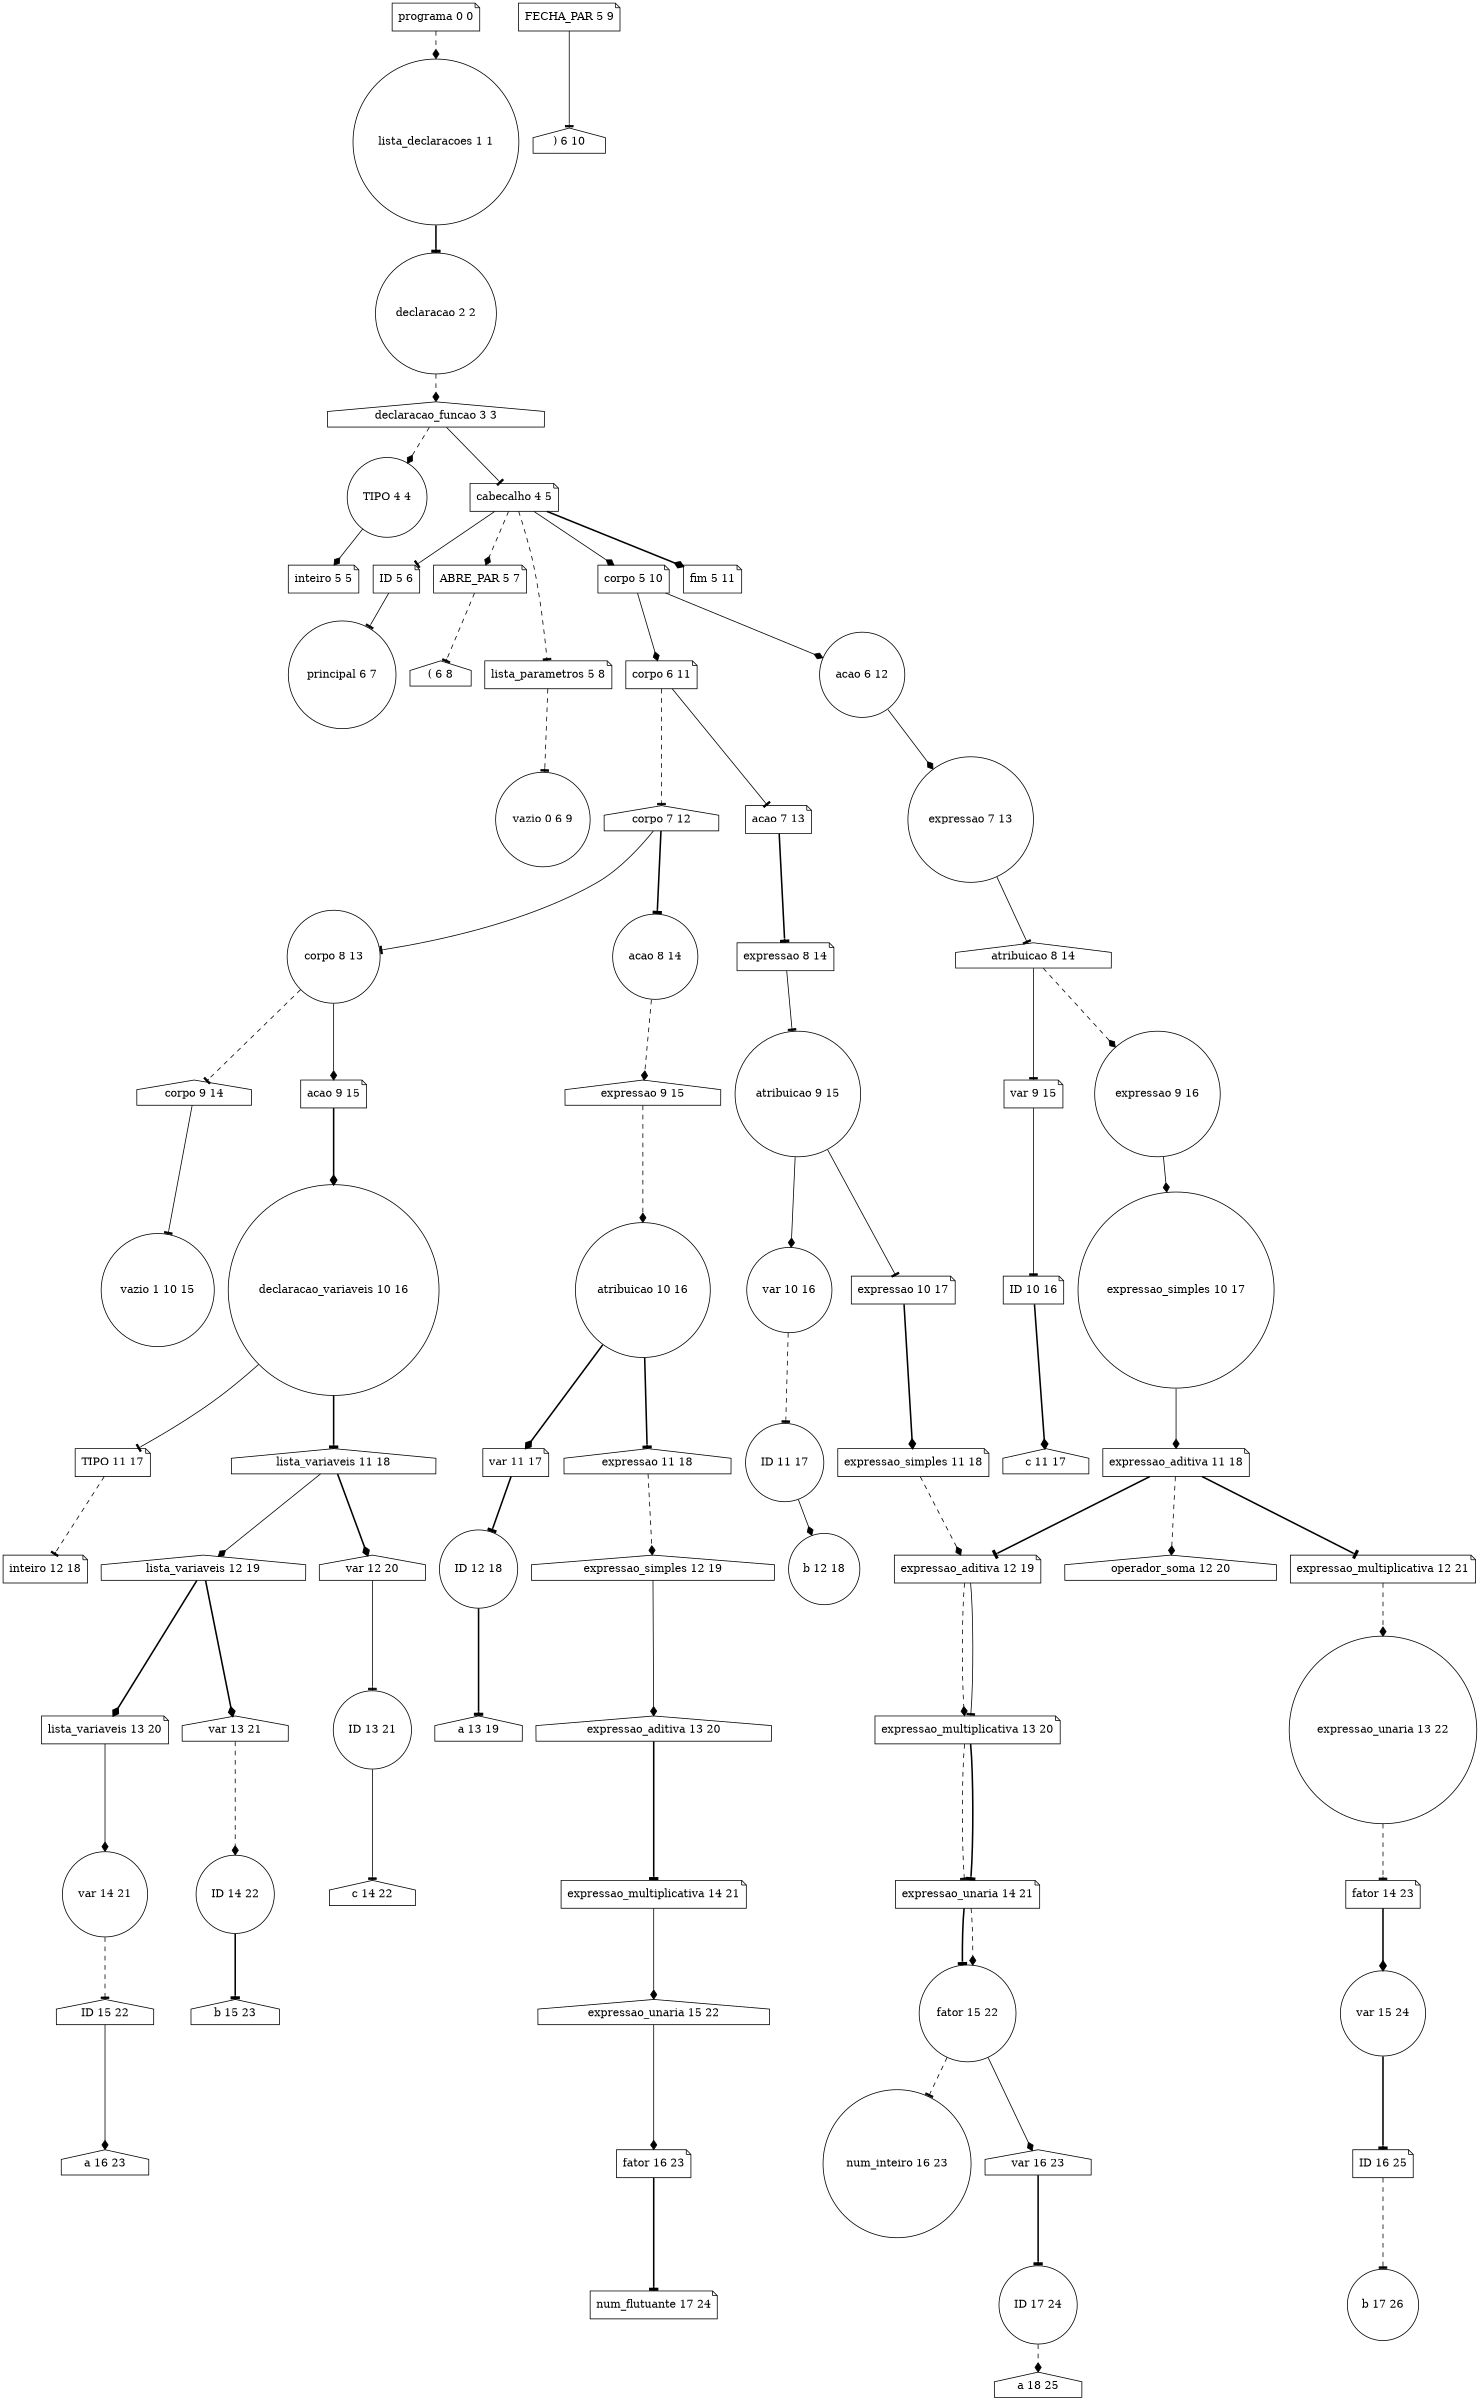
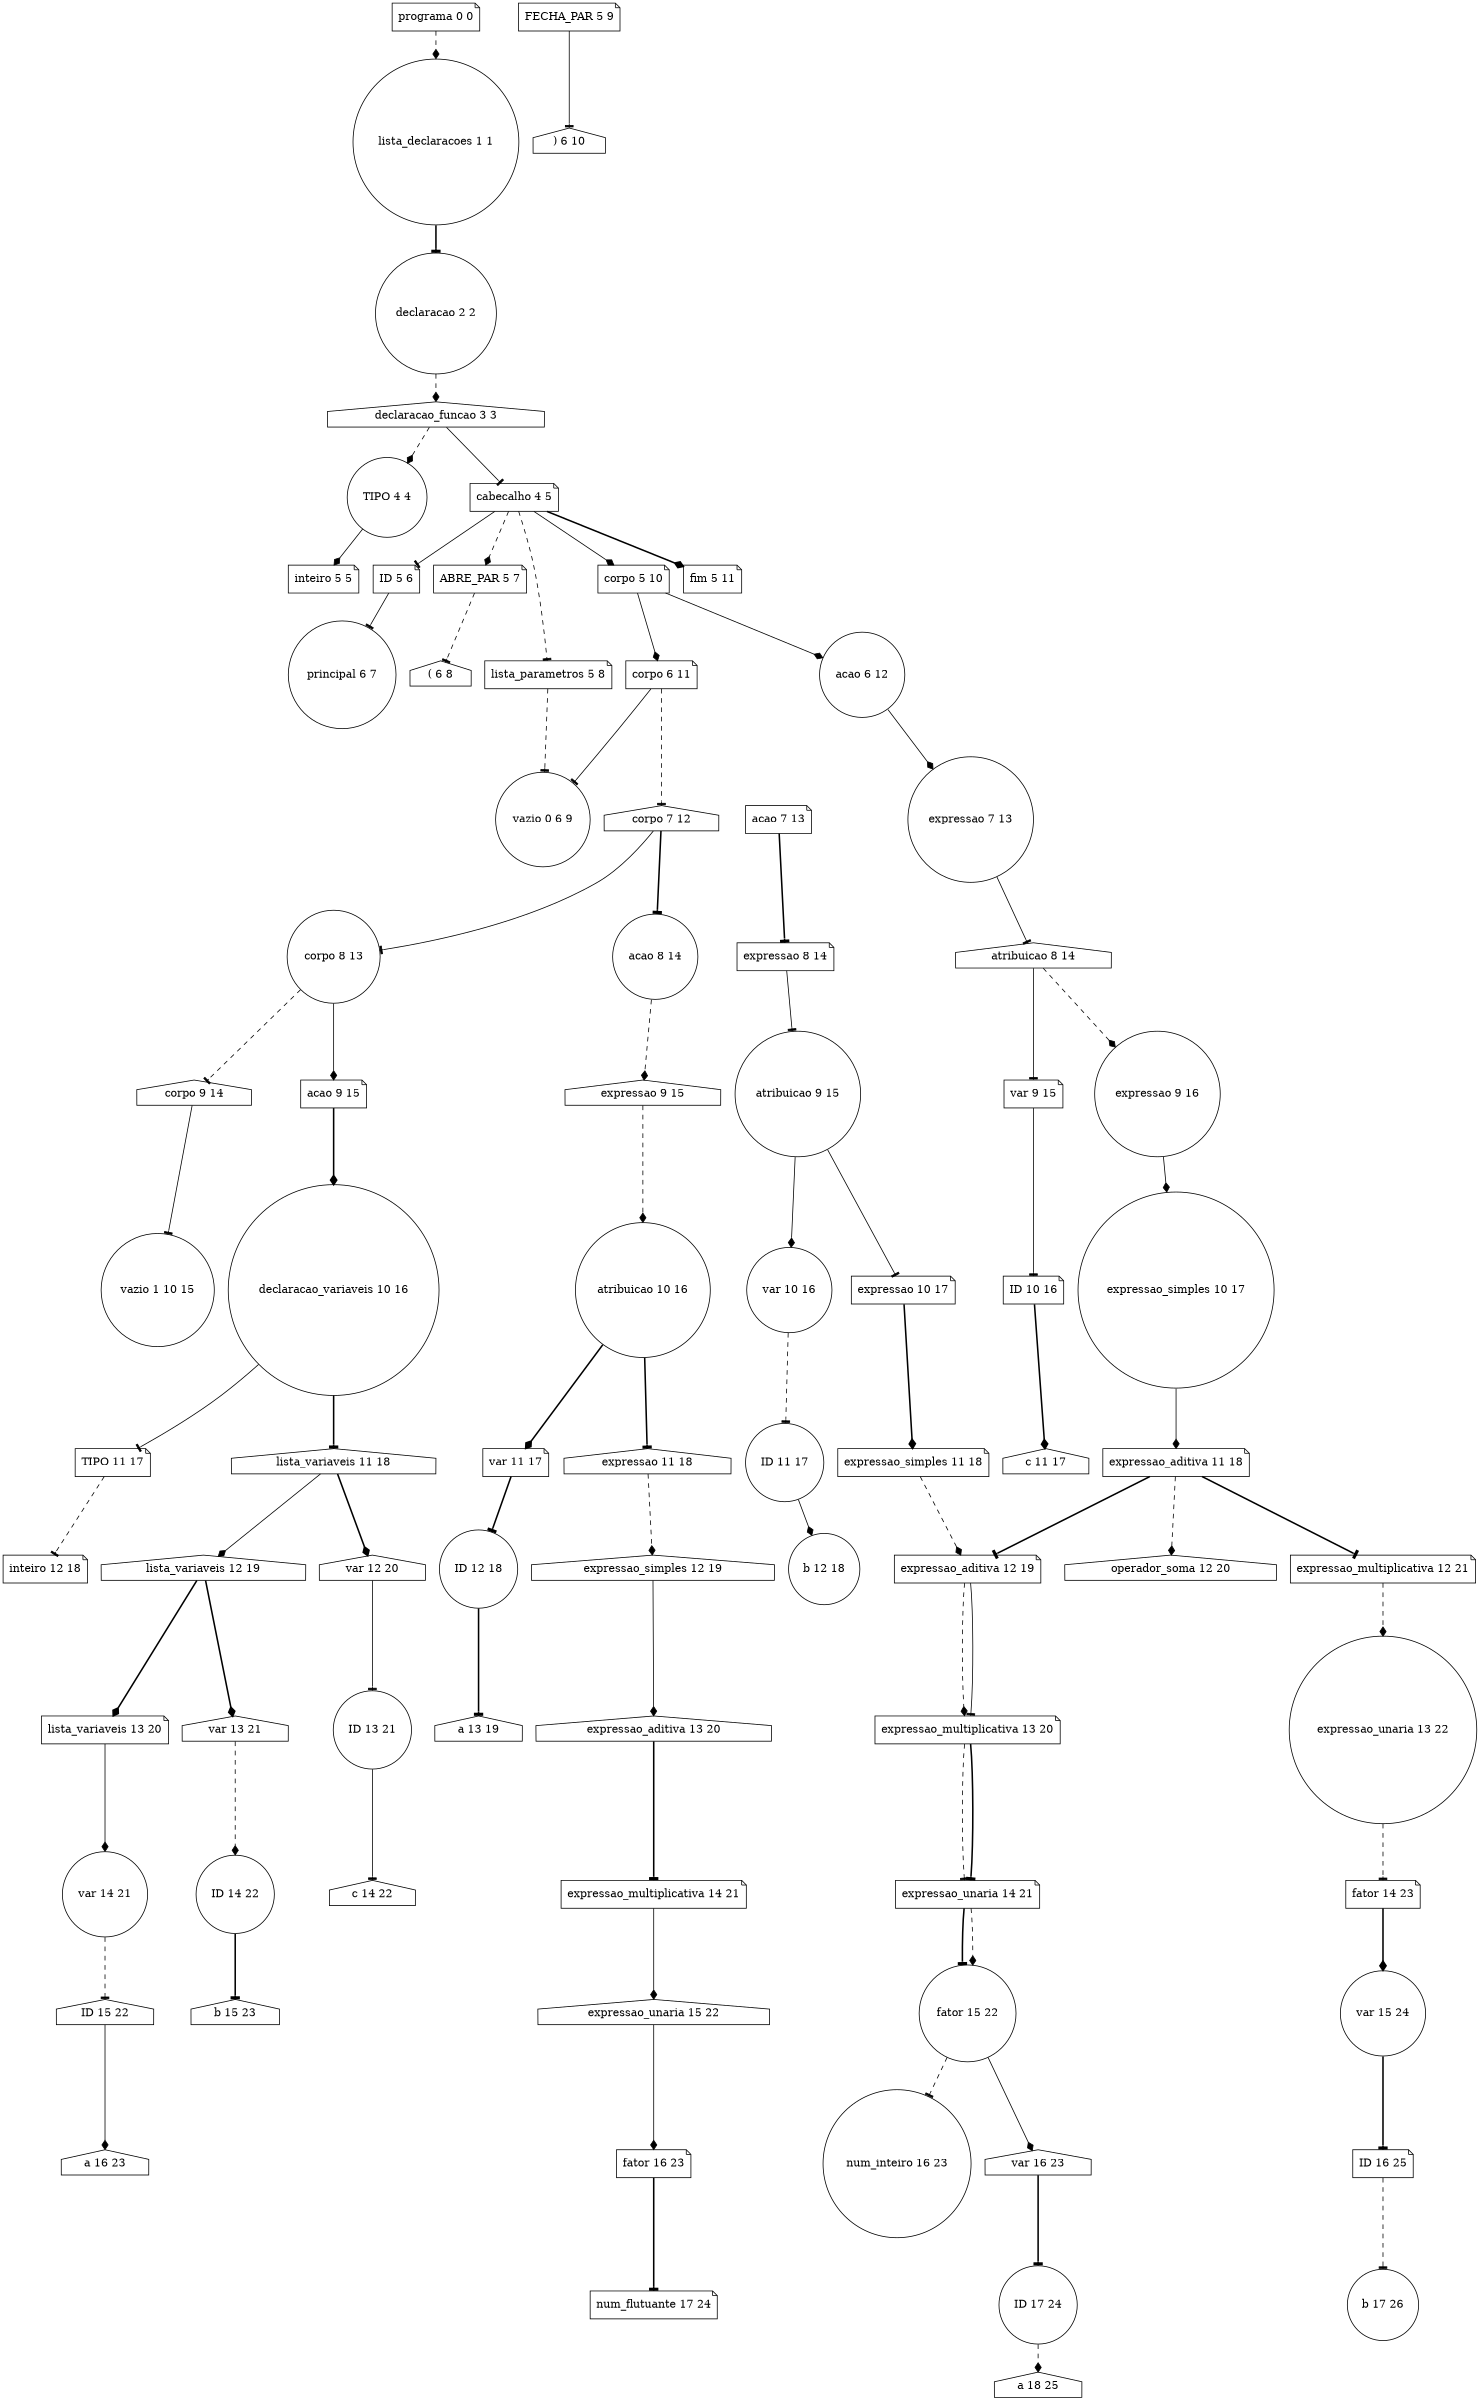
edge "corpo 6 11" -> "acao 7 13": now "corpo 6 11" -> "vazio 0 6 9"
